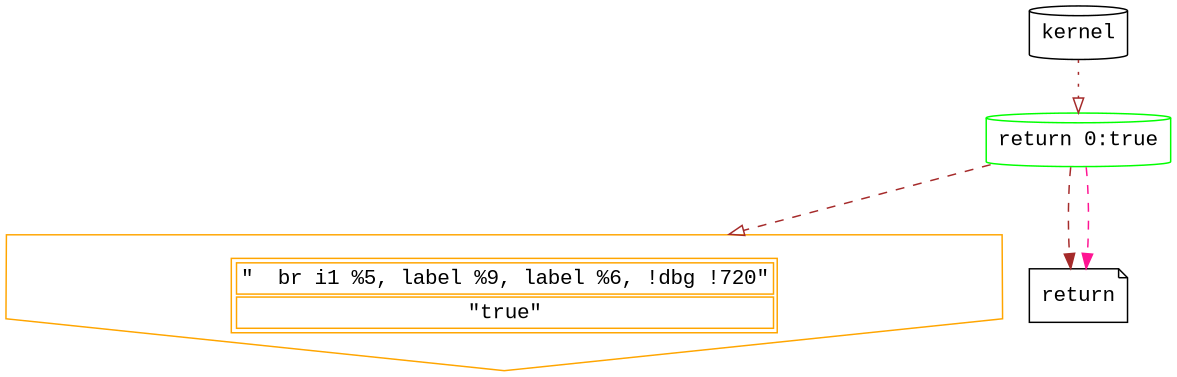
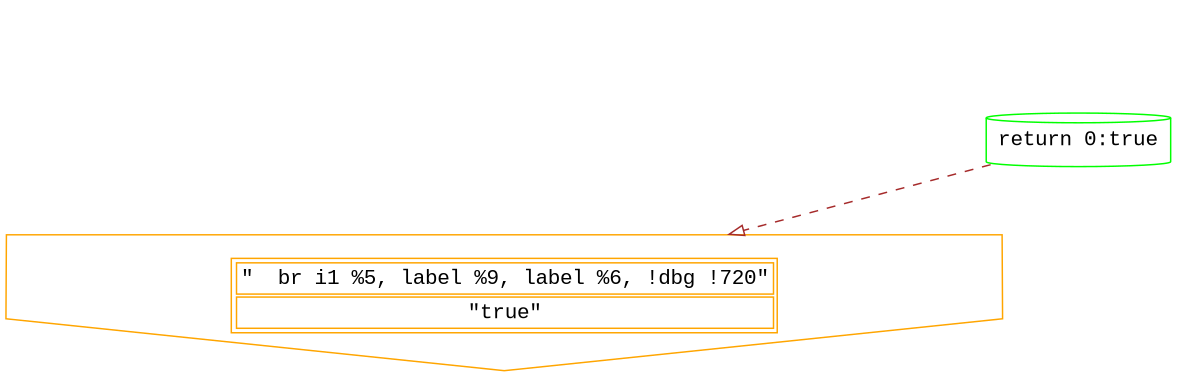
node "kernel": removed
node "return": removed
